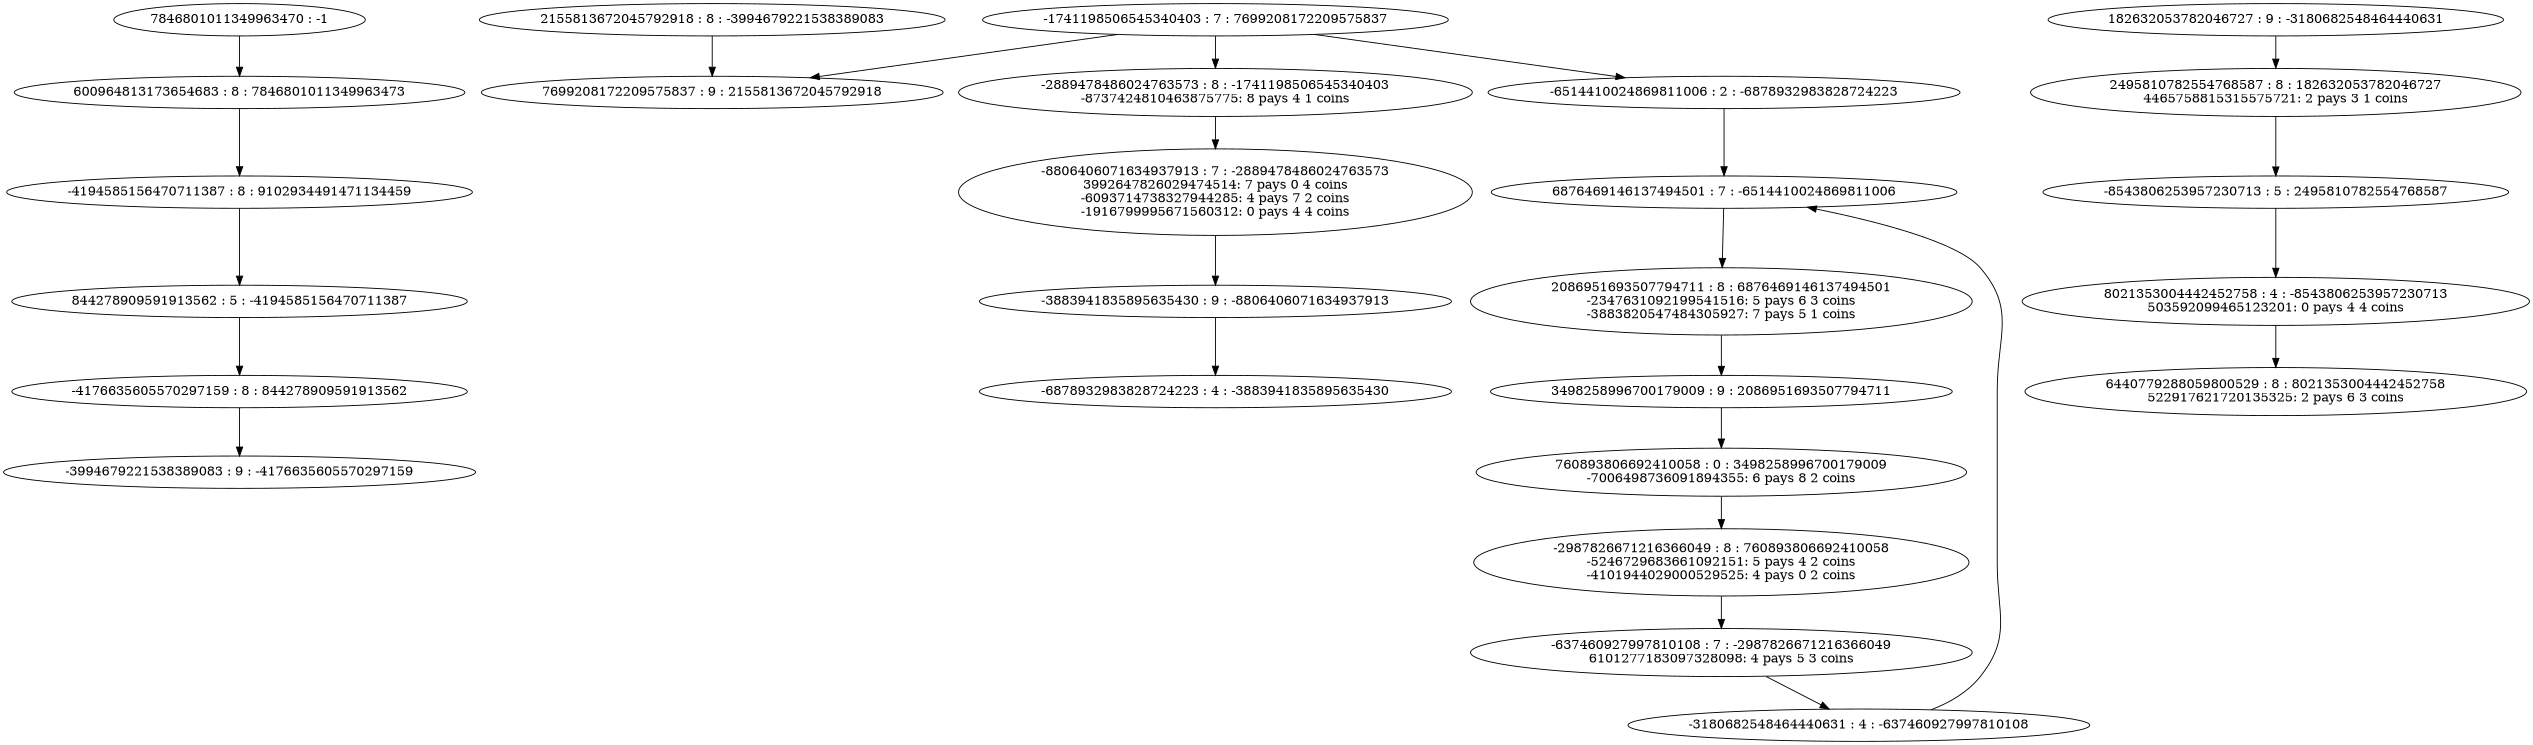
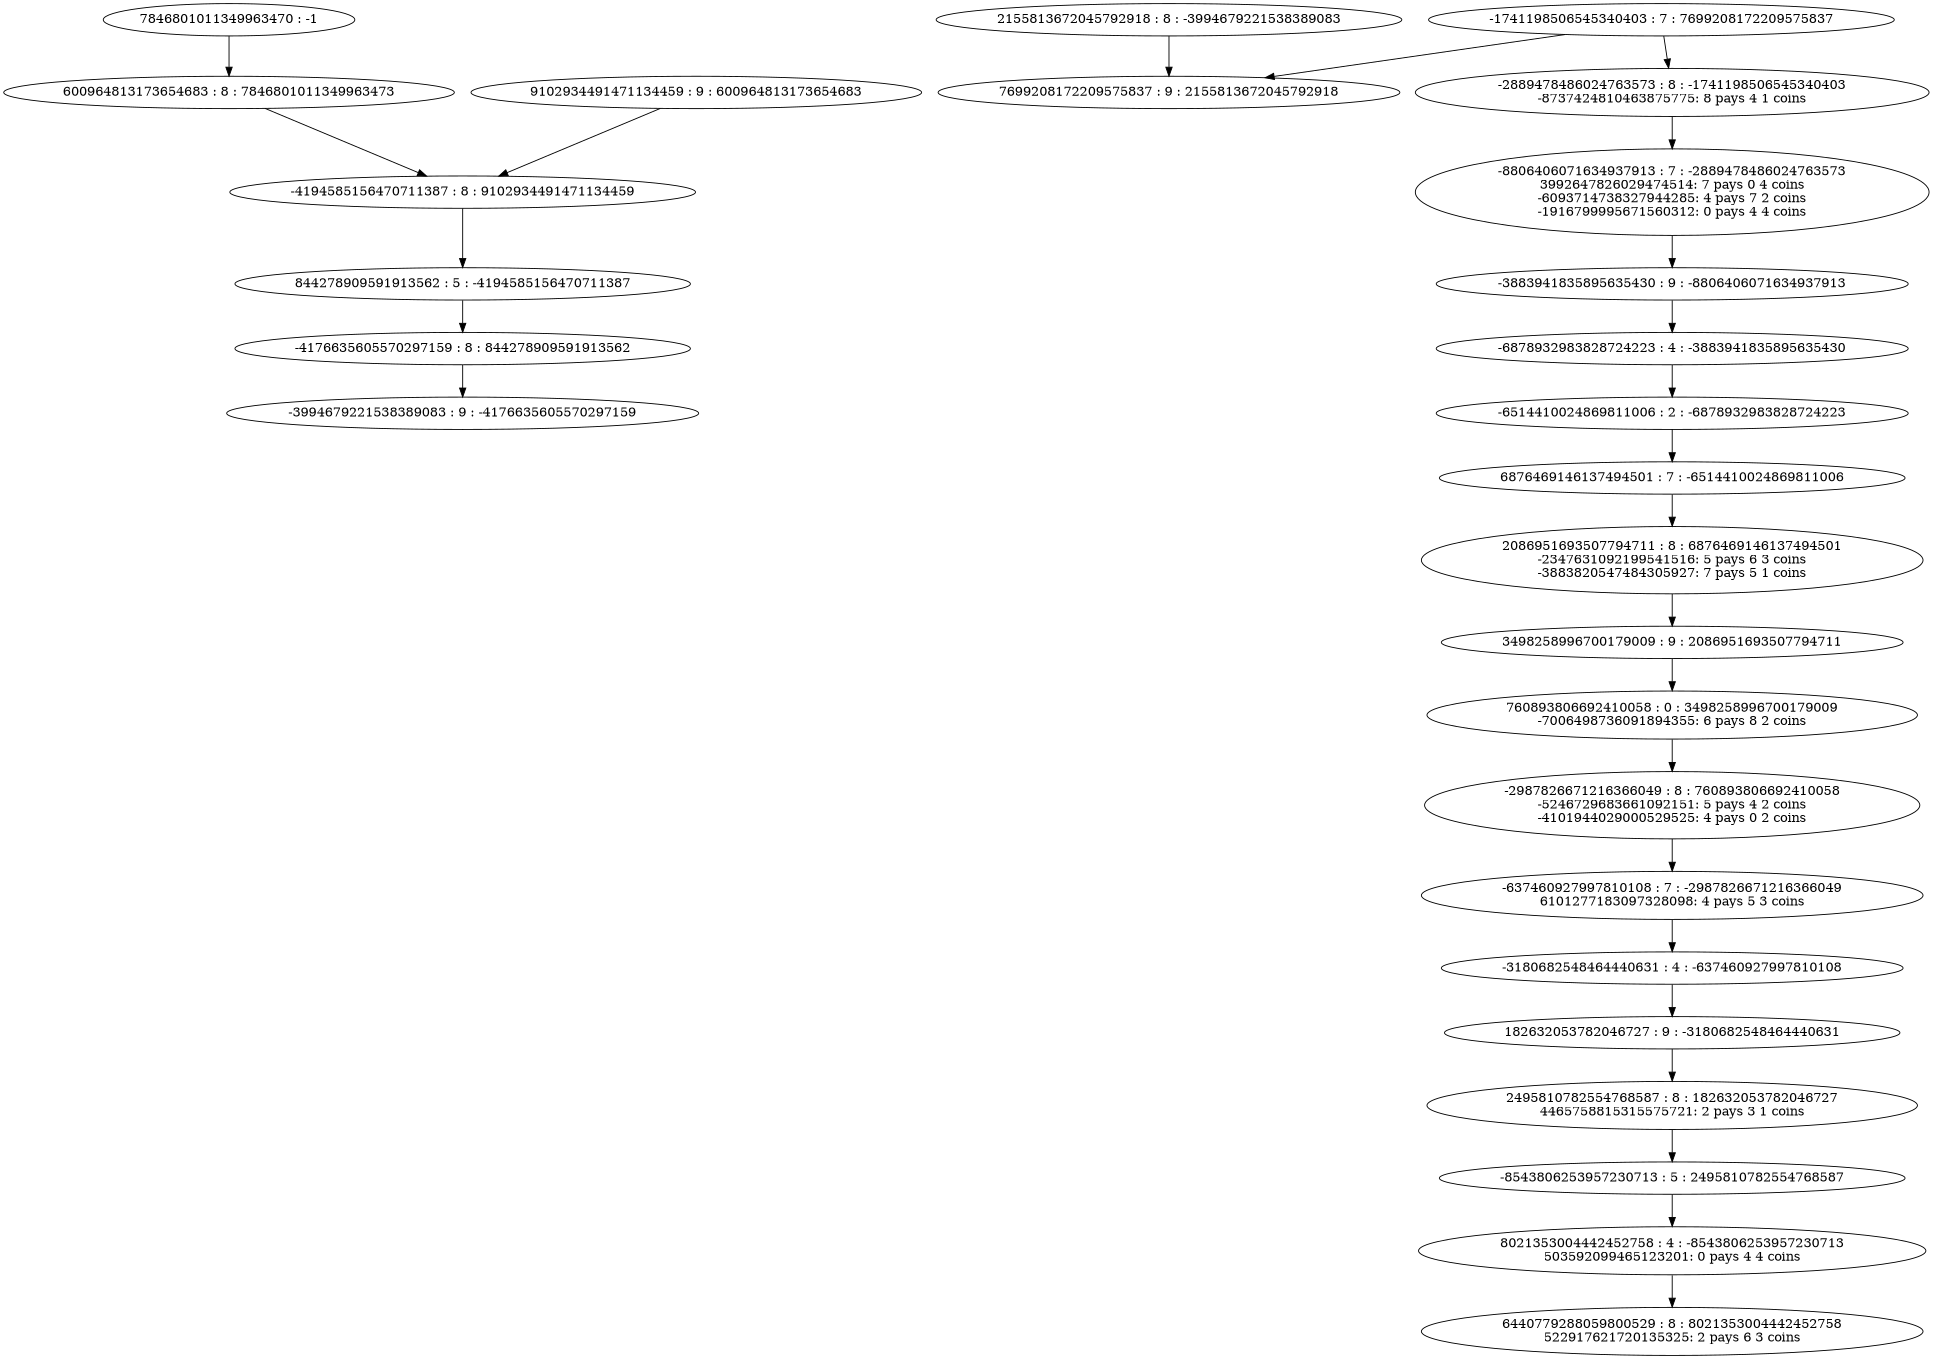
edge "-1741198506545340403 : 7 : 7699208172209575837" -> "-6514410024869811006 : 2 : -6878932983828724223": now "-6878932983828724223 : 4 : -3883941835895635430" -> "-6514410024869811006 : 2 : -6878932983828724223"
node "9102934491471134459 : 9 : 600964813173654683": added
edge "-3180682548464440631 : 4 : -637460927997810108" -> "6876469146137494501 : 7 : -6514410024869811006": now "-3180682548464440631 : 4 : -637460927997810108" -> "182632053782046727 : 9 : -3180682548464440631"
